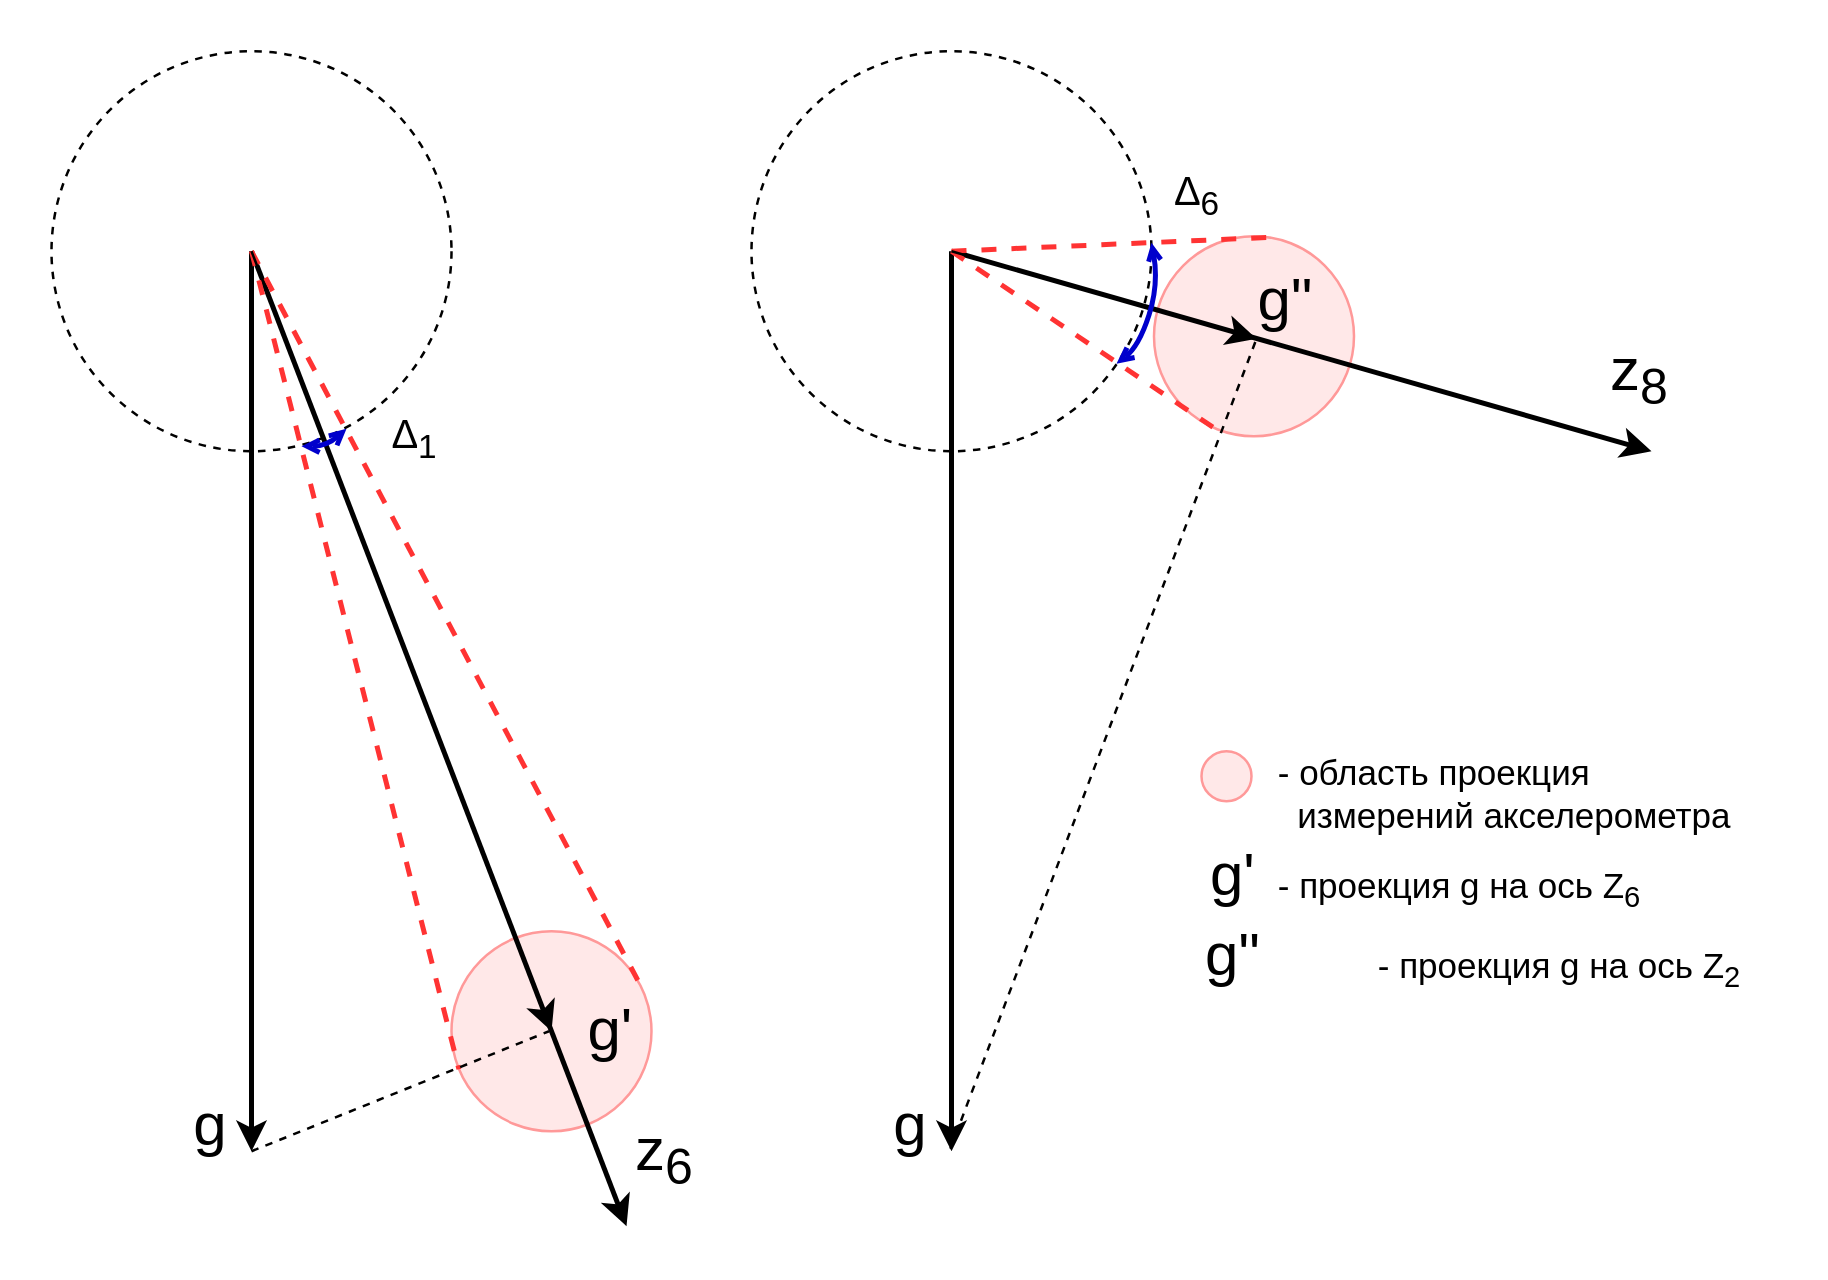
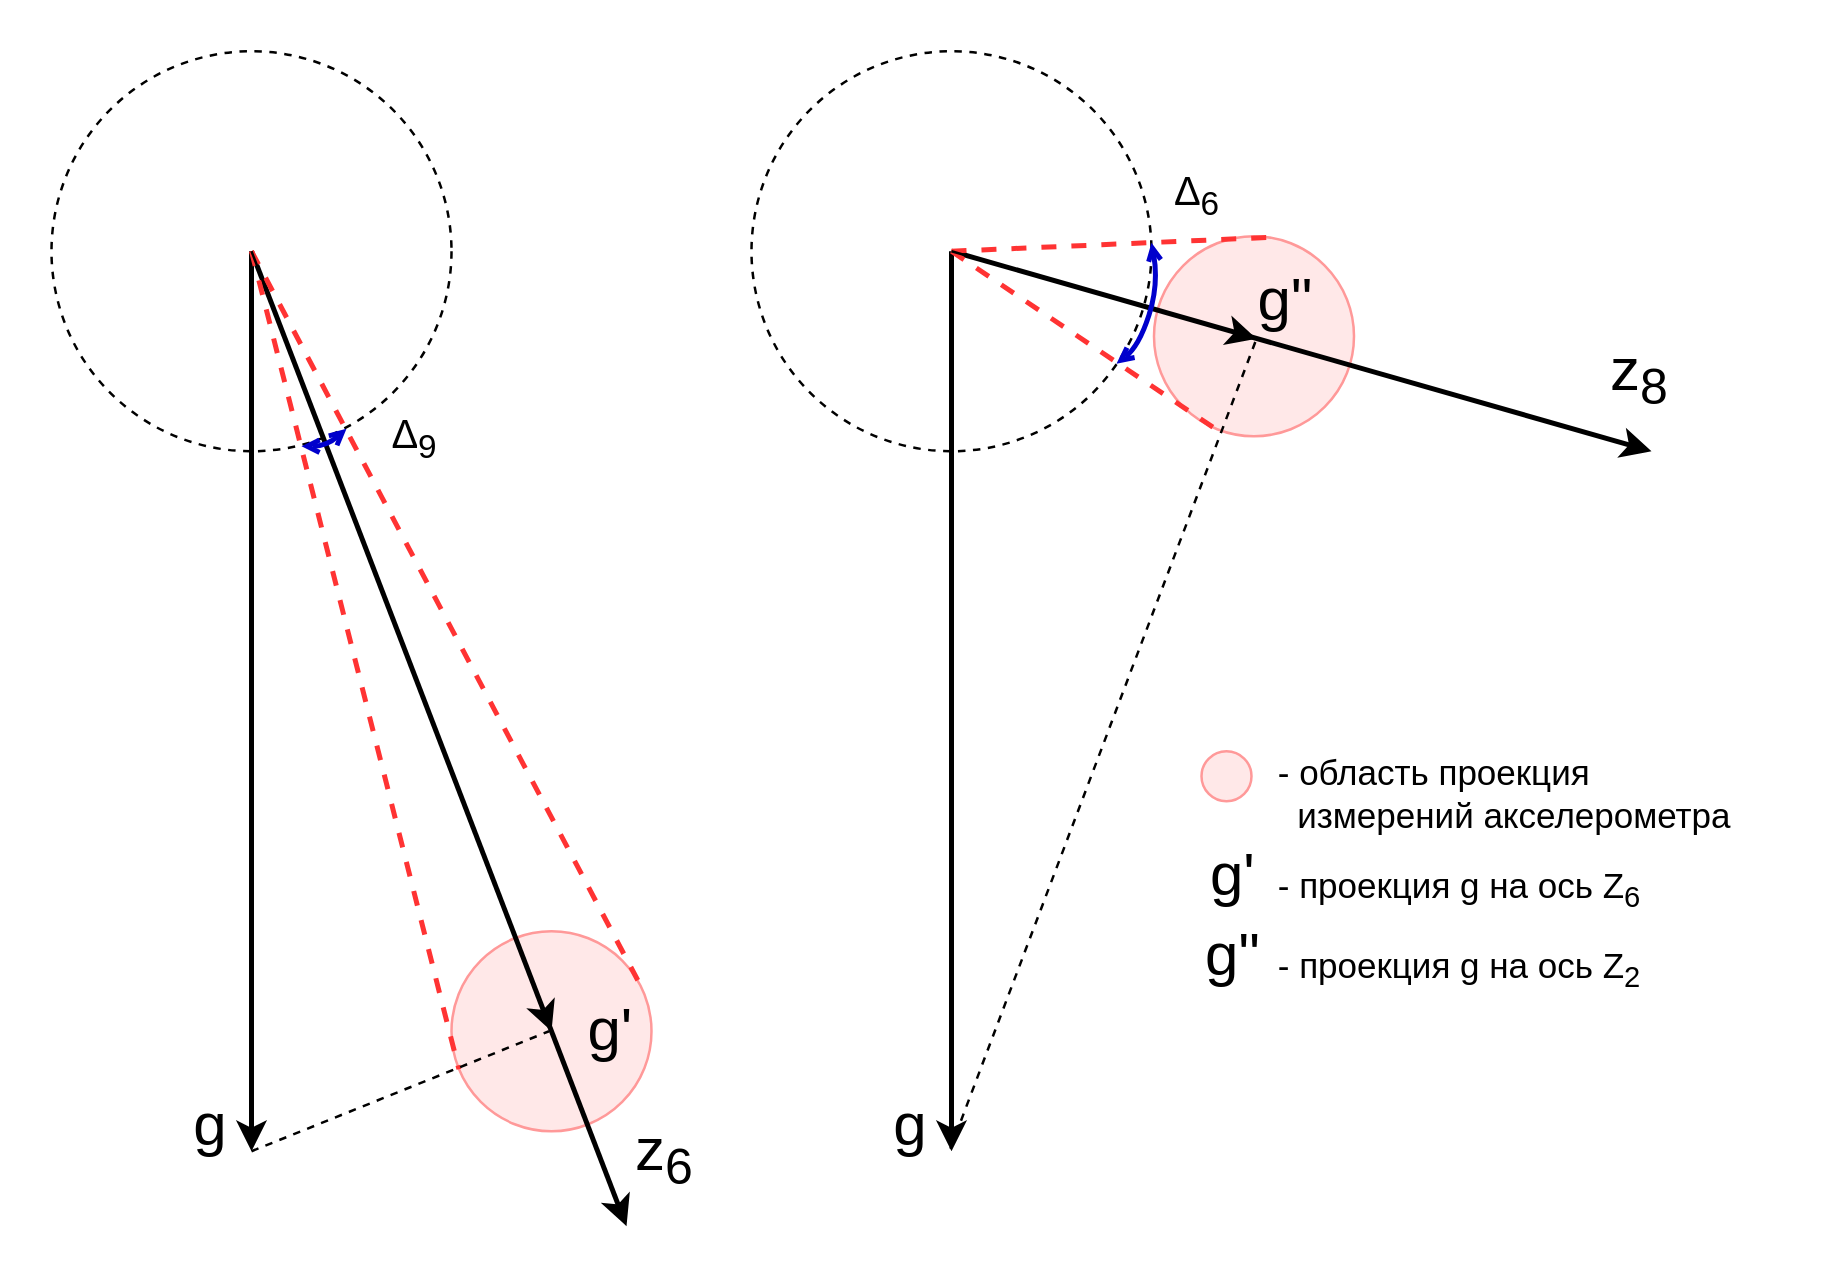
node "Δ1": label "Δ1" -> "Δ9"
node "- проекция g на ось Z2": moved (1586, 969) -> (1486, 969)
